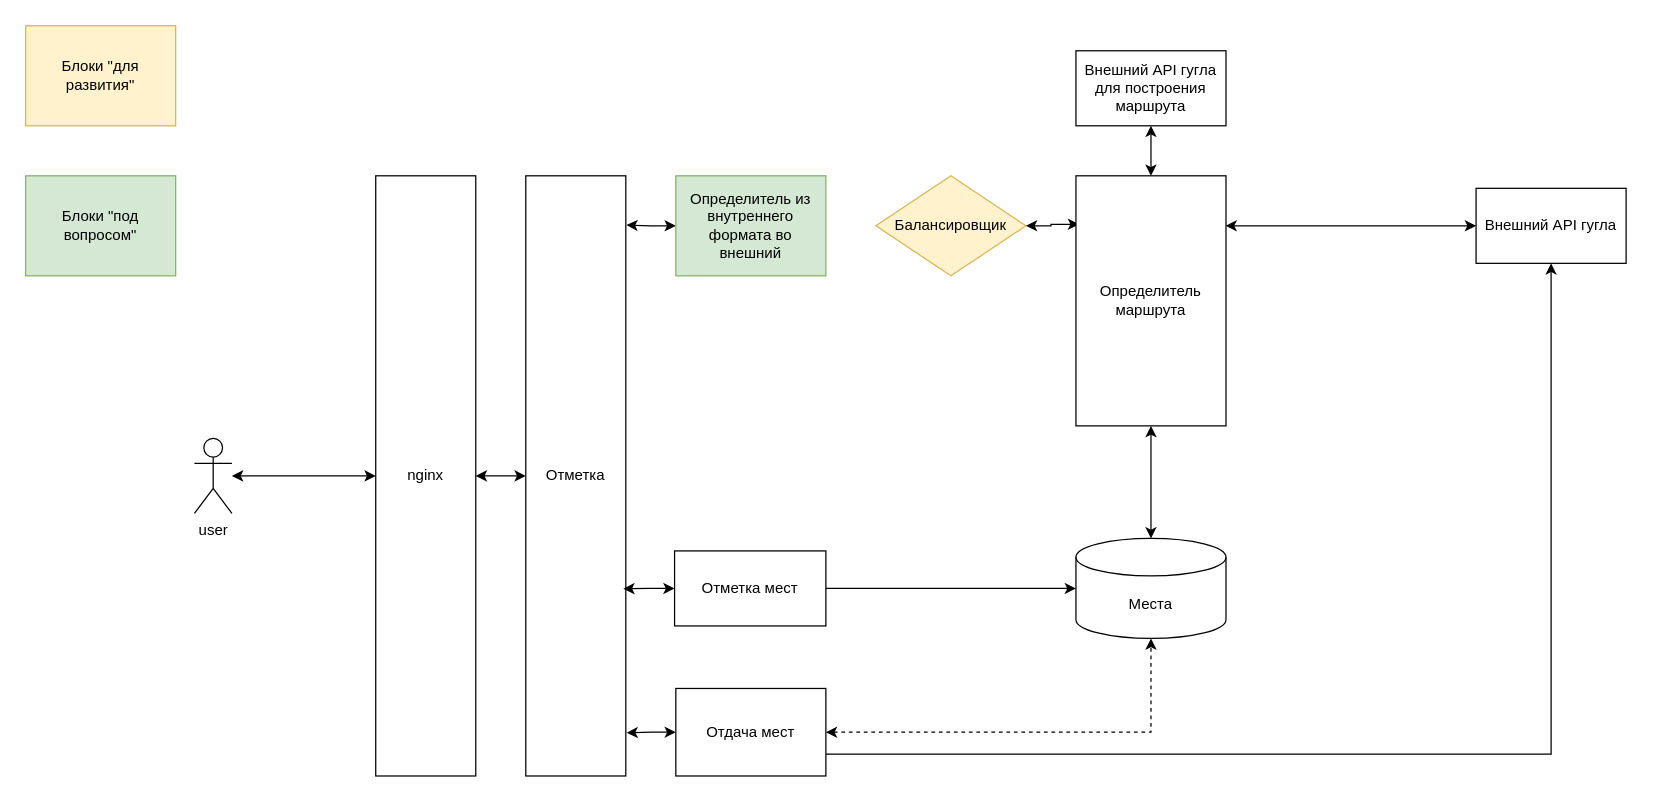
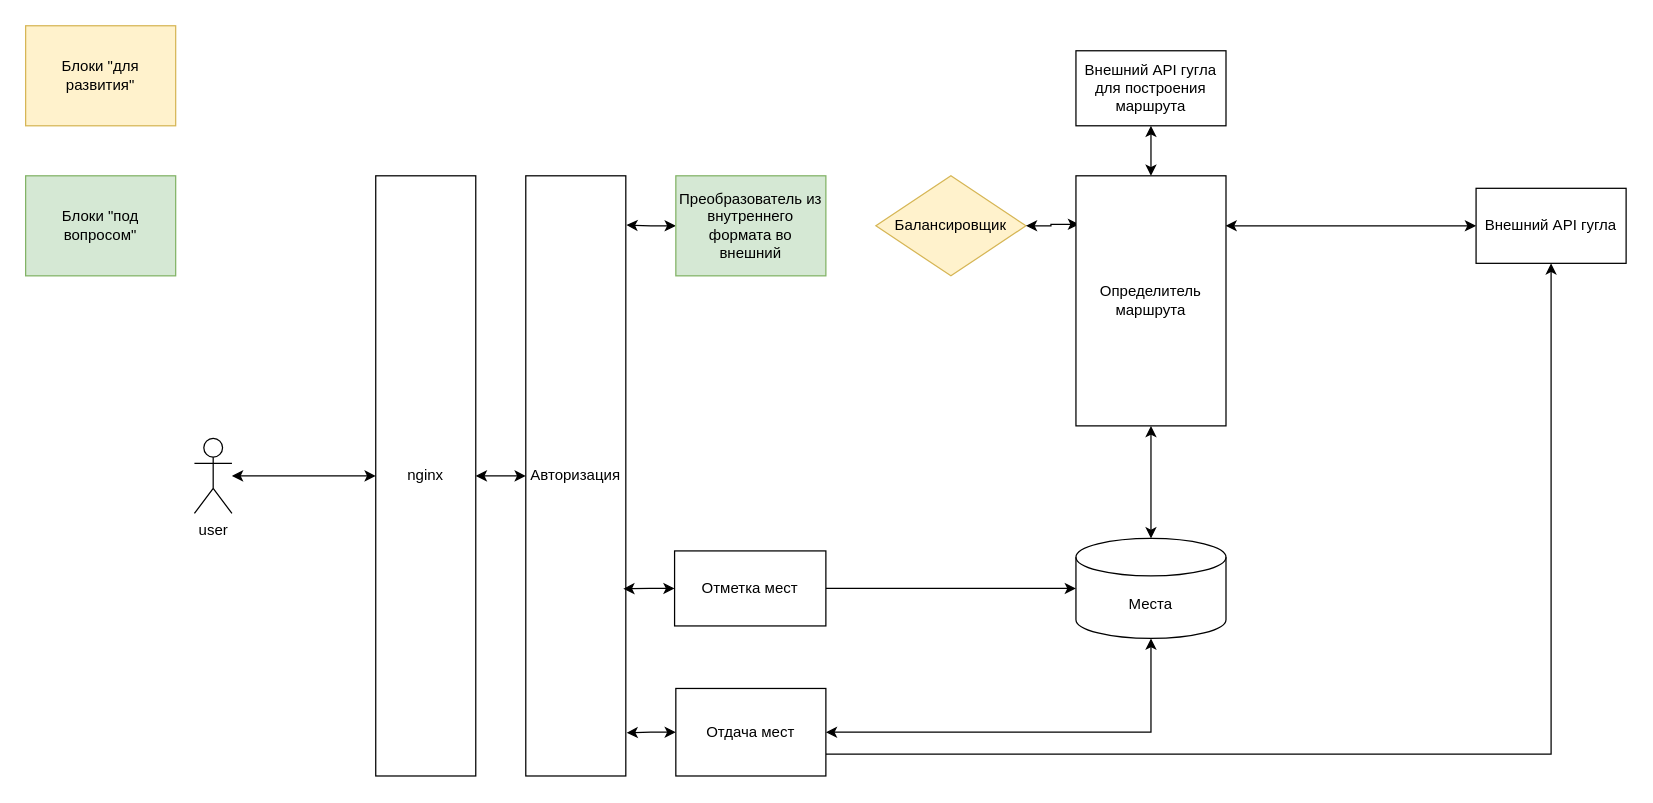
node "Определитель из внутреннего формата во внешний": label "Определитель из внутреннего формата во внешний" -> "Преобразователь из внутреннего формата во внешний"
node "Отметка": label "Отметка" -> "Авторизация"
edge "Места" -- "Отдача мест": style dashed -> solid
